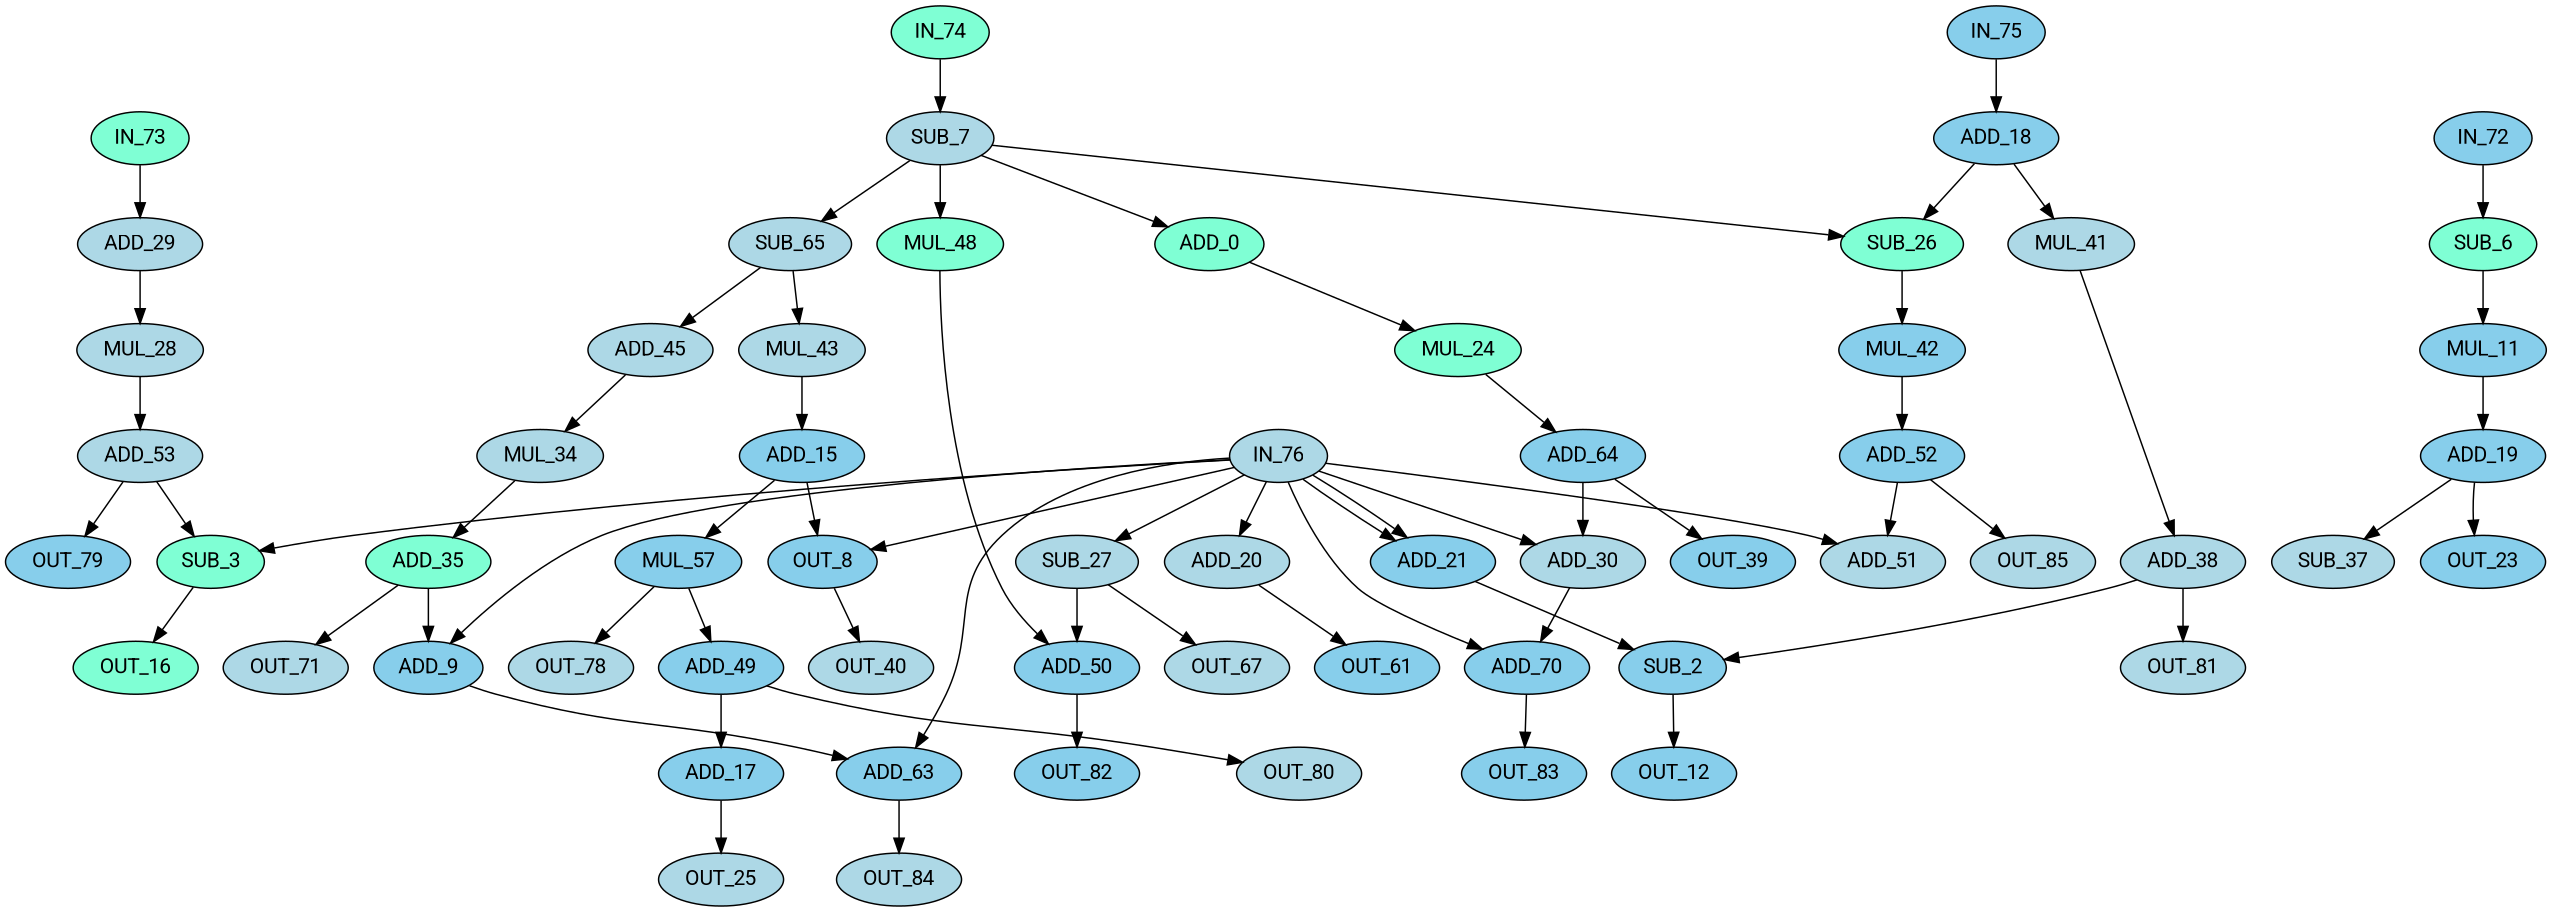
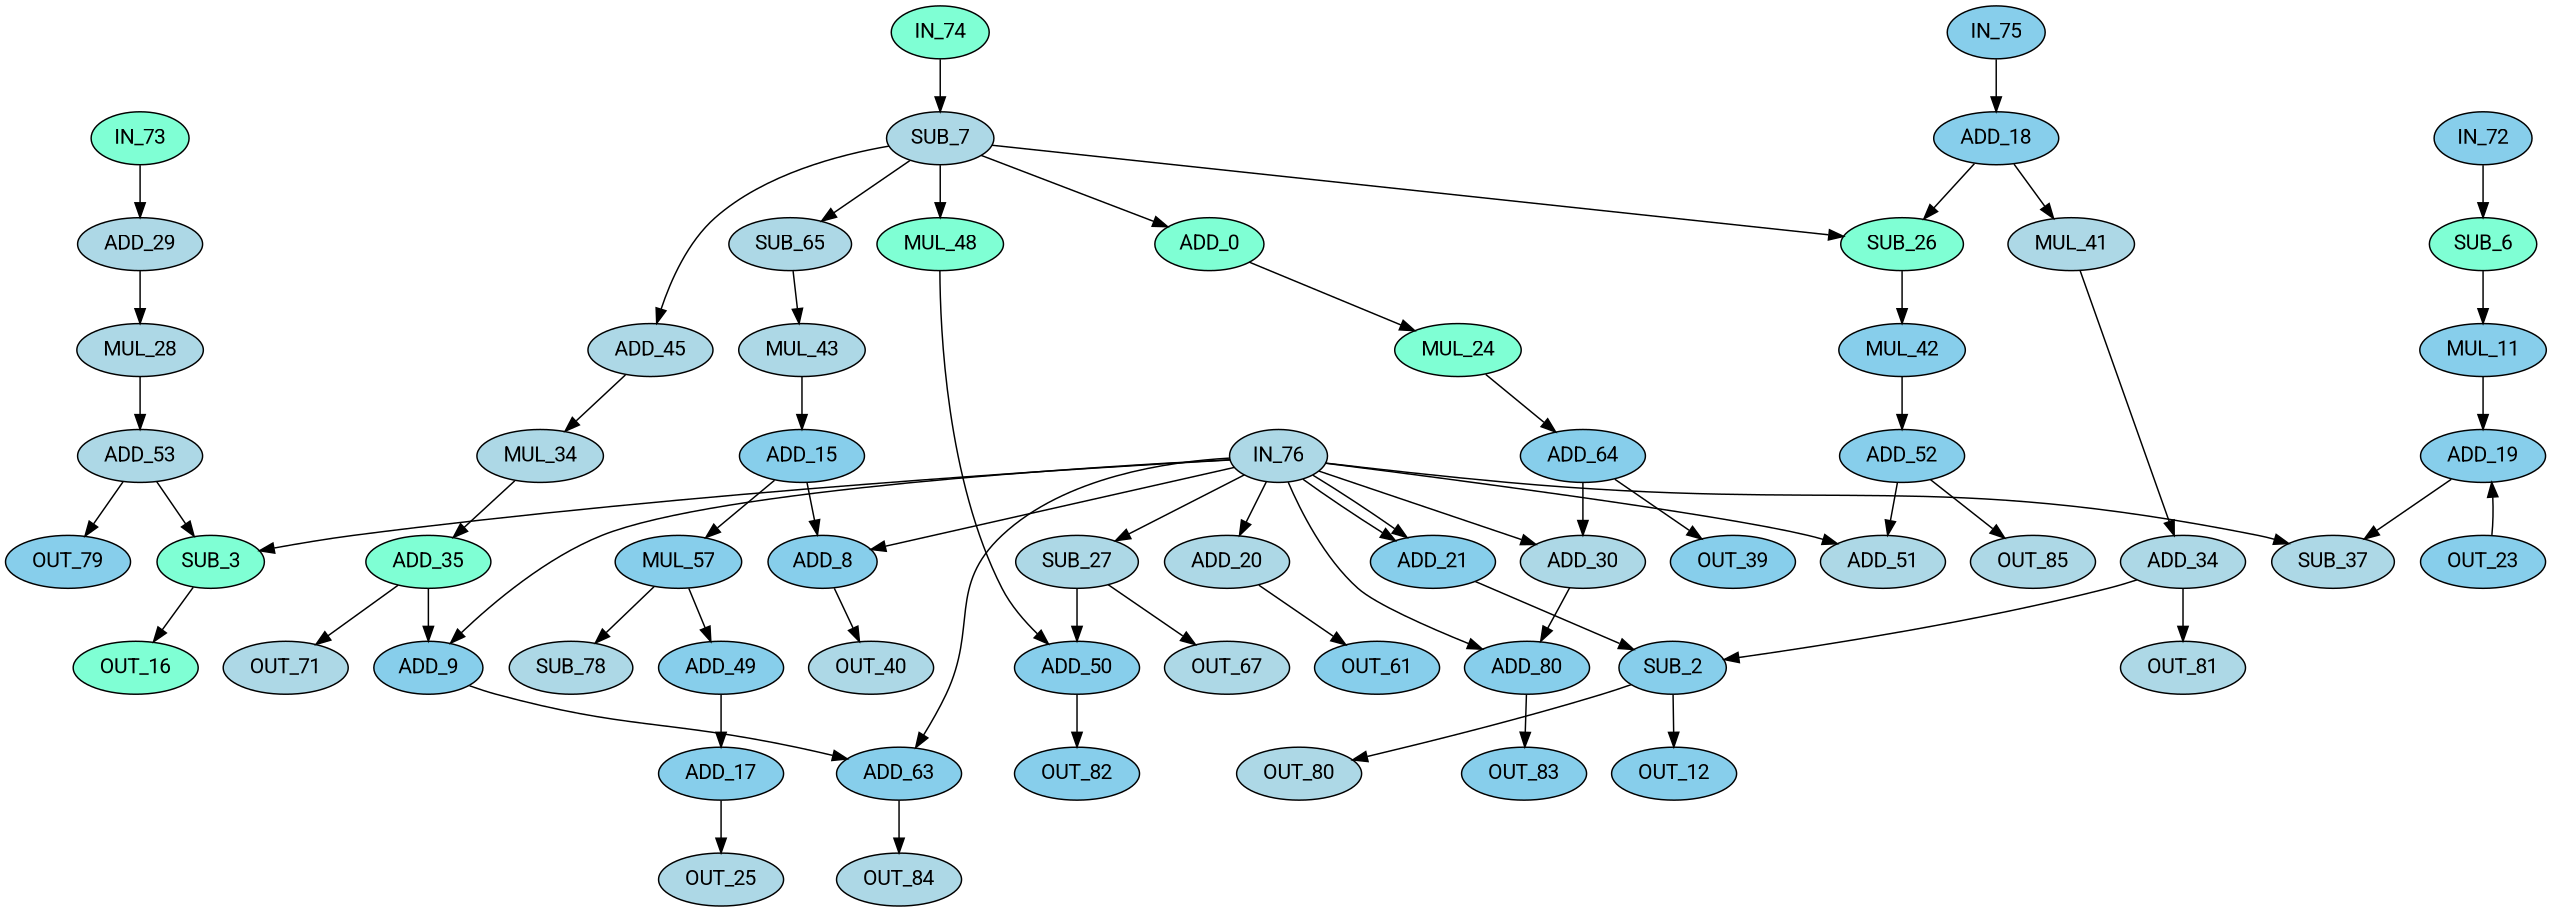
edge "SUB_65" -> "ADD_45": now "SUB_7" -> "ADD_45"
edge "IN_76" -> "SUB_37": added
edge "ADD_19" -> "OUT_23": reversed
node "OUT_8": label "OUT_8" -> "ADD_8"
node "ADD_38": label "ADD_38" -> "ADD_34"
node "OUT_78": label "OUT_78" -> "SUB_78"
node "ADD_70": label "ADD_70" -> "ADD_80"
edge "ADD_49" -> "OUT_80": now "SUB_2" -> "OUT_80"
